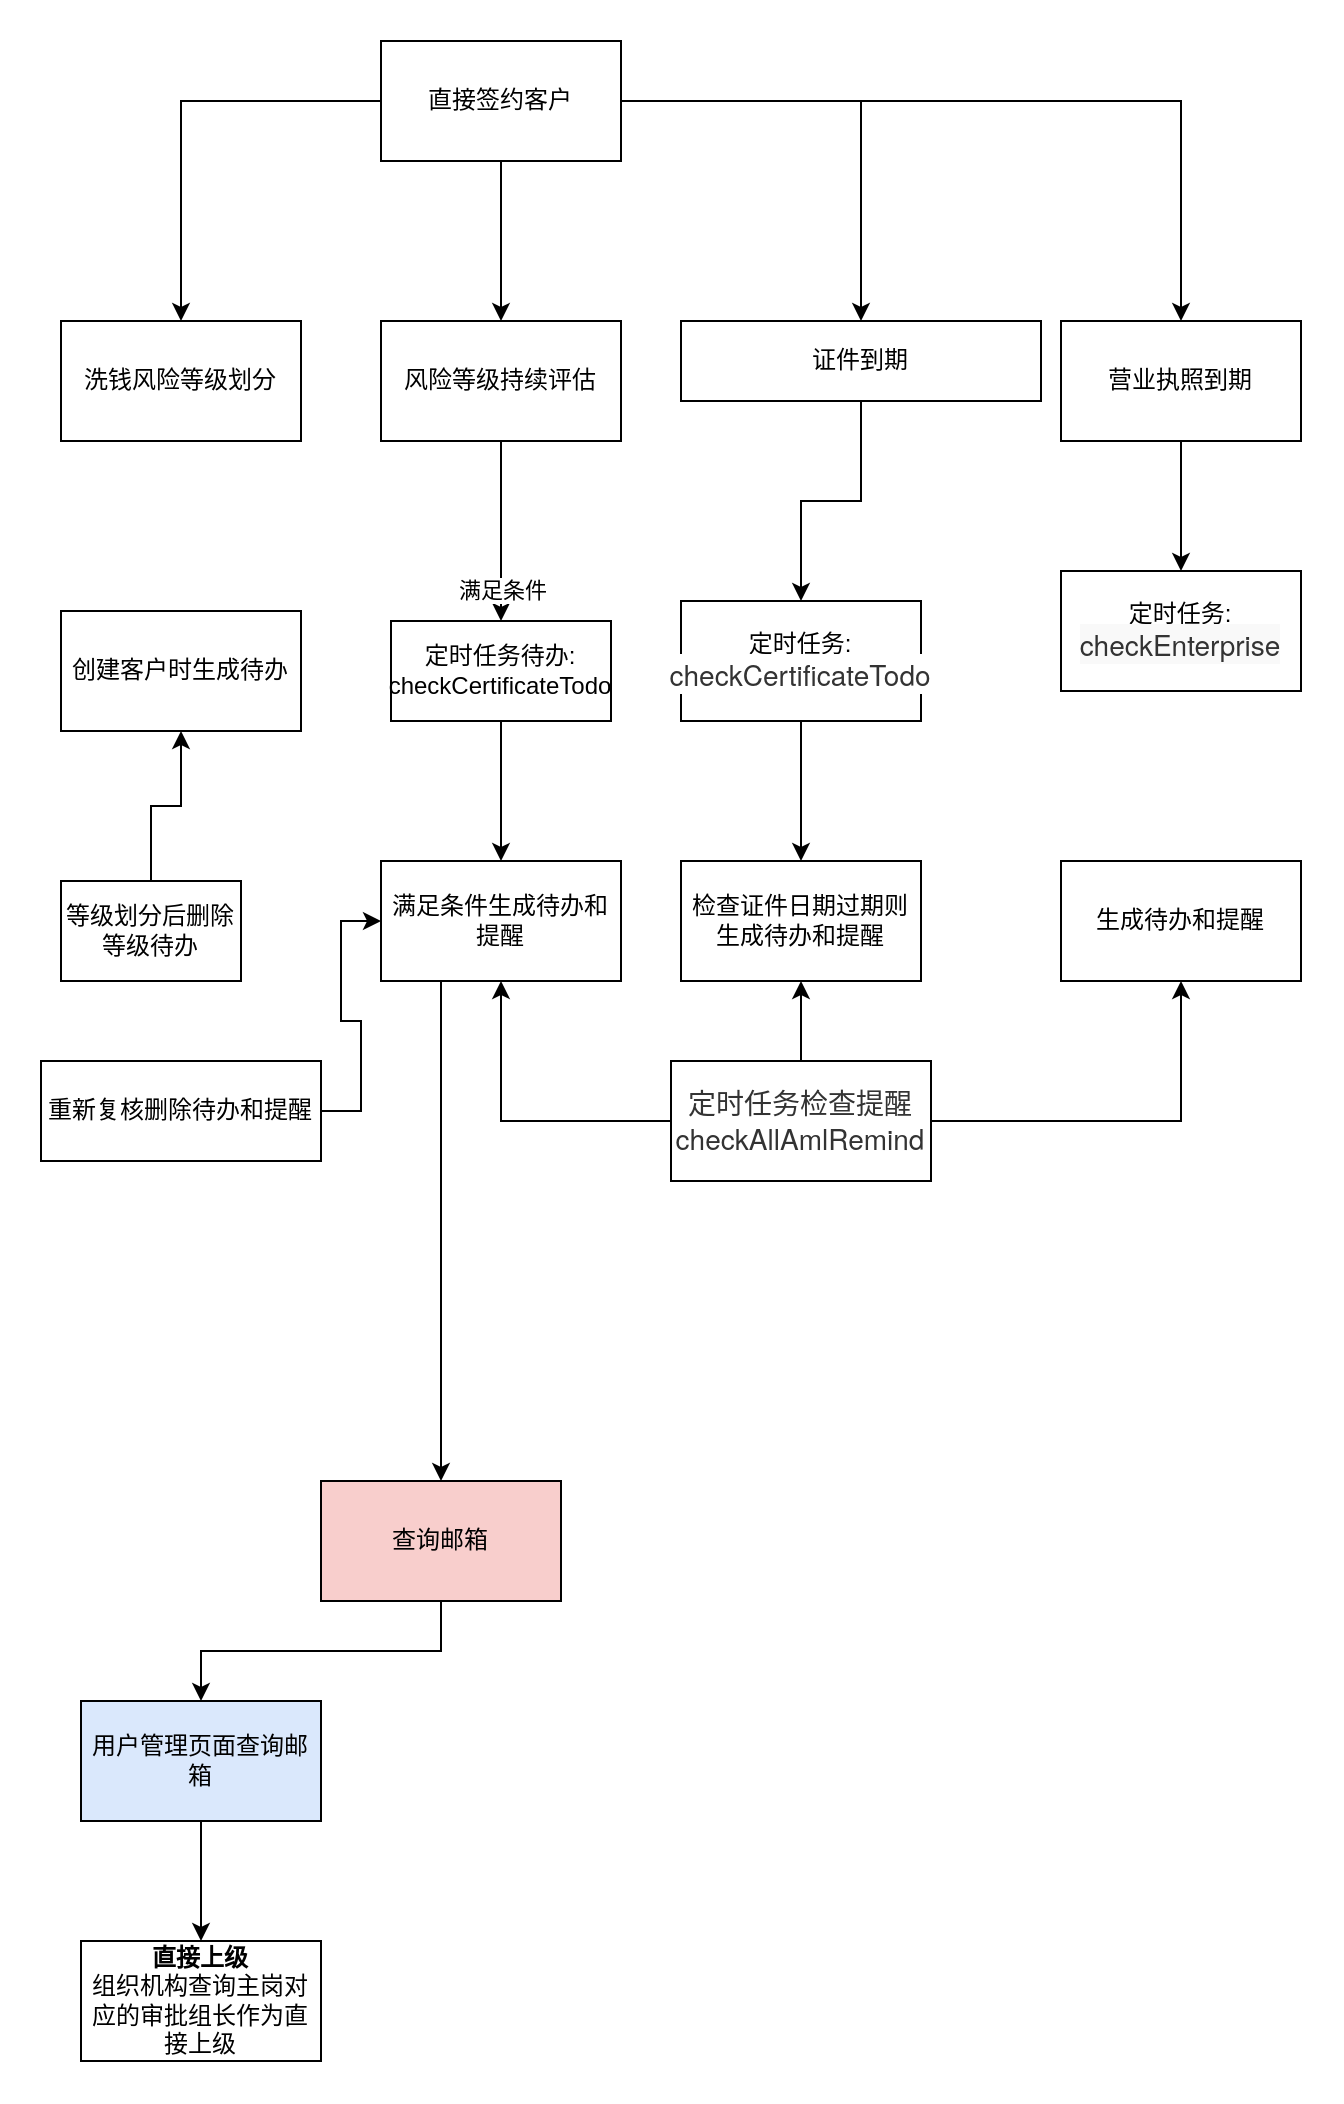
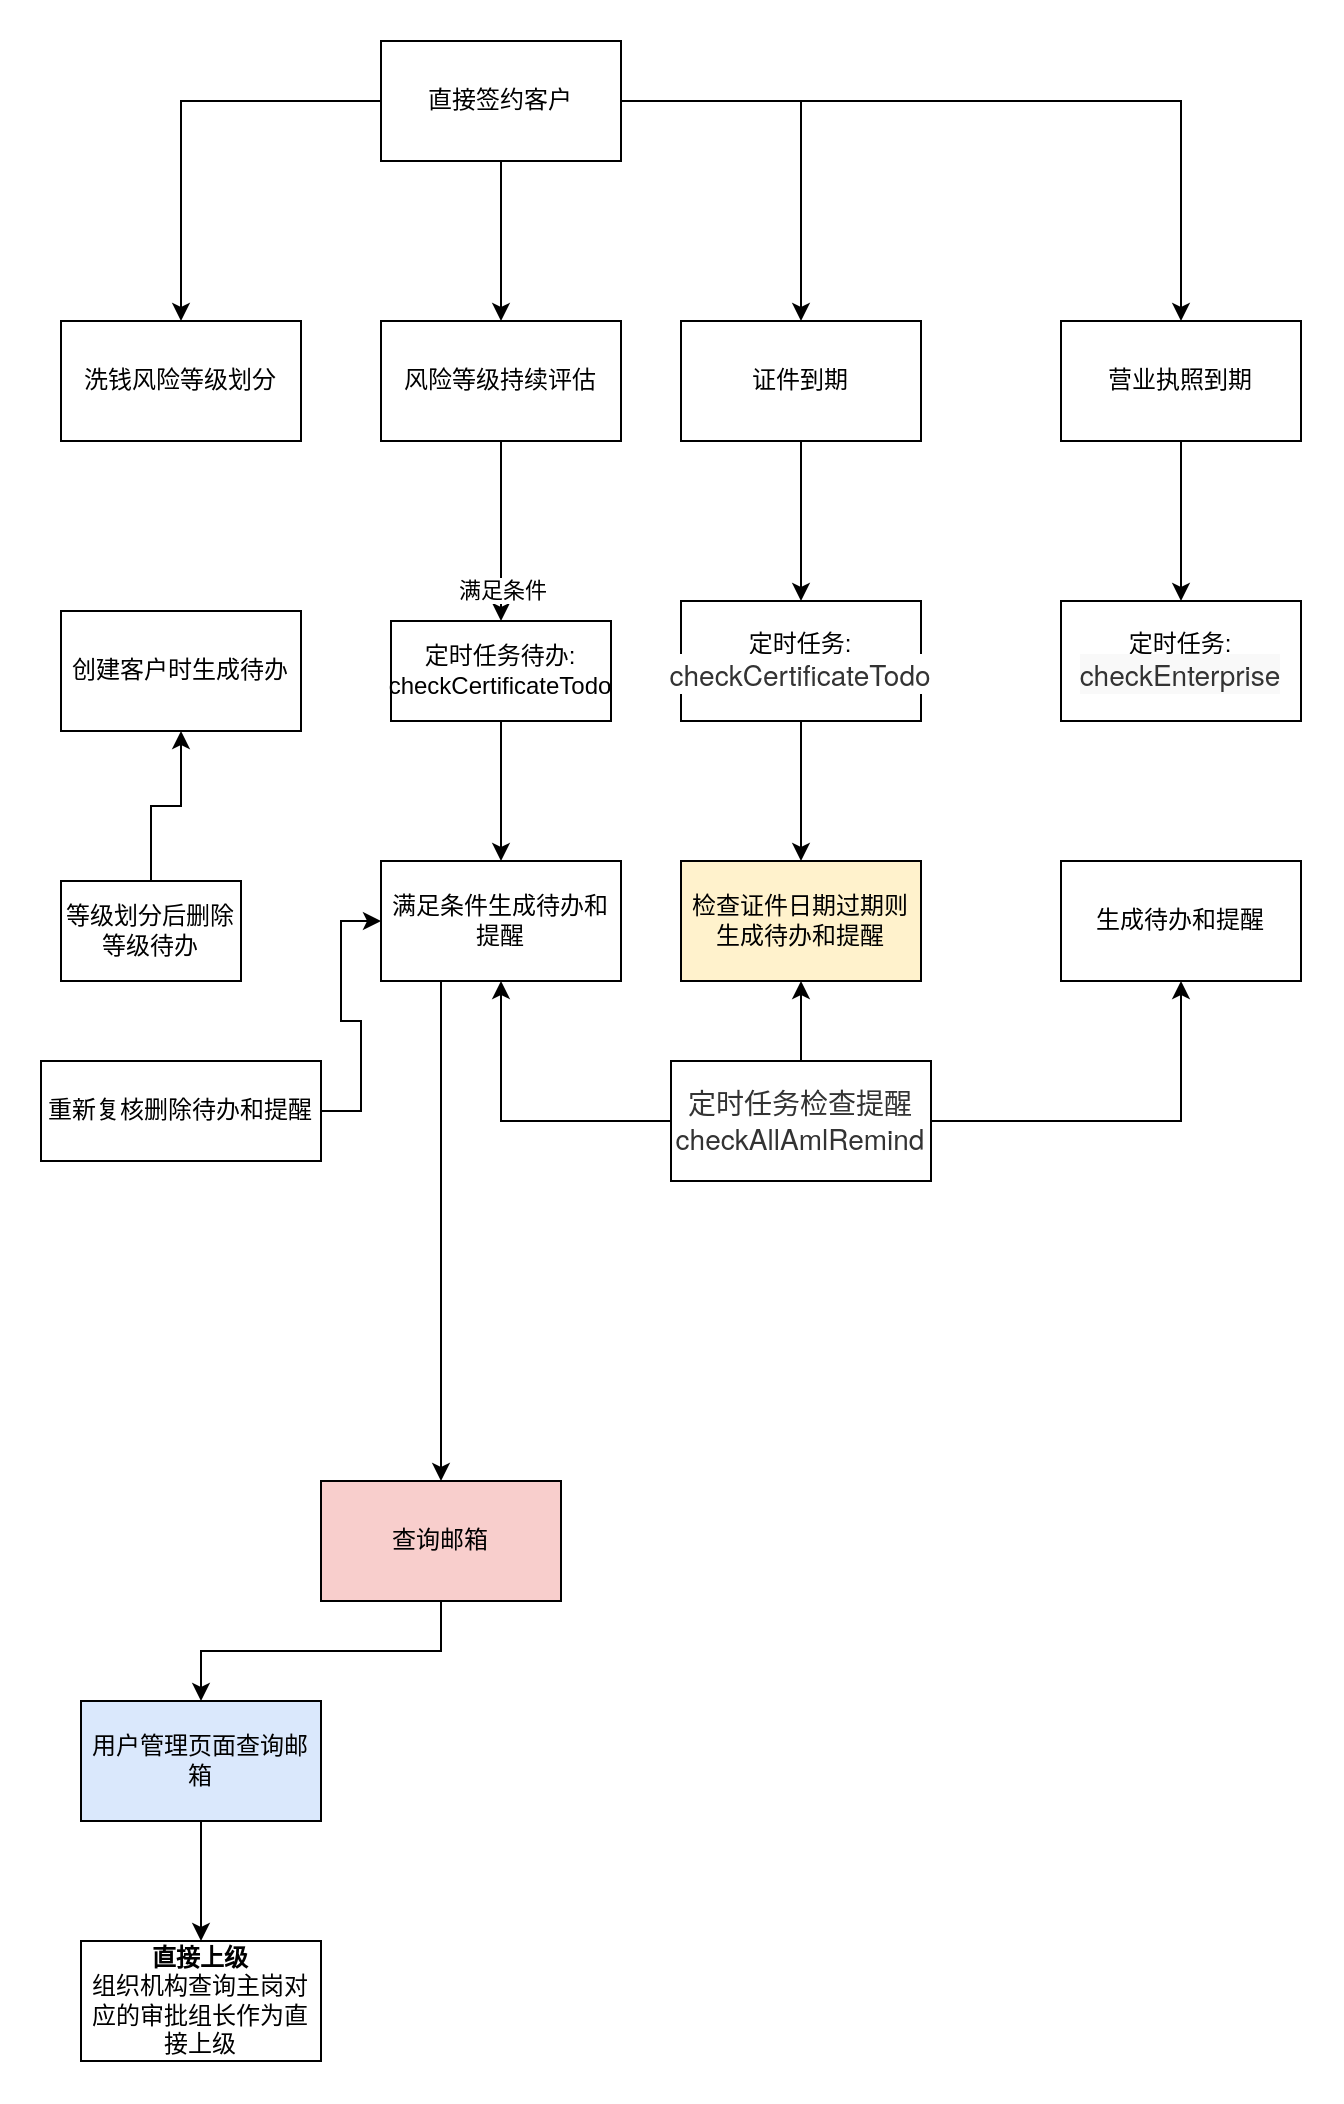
node "证件到期": size 360x80 -> 240x120
node "定时任务: checkEnterprise": moved (1181, 631) -> (1181, 661)
node "检查证件日期过期则生成待办和提醒": fillcolor #ffffff -> #fff2cc
